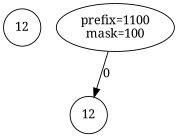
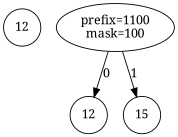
node "15": added
